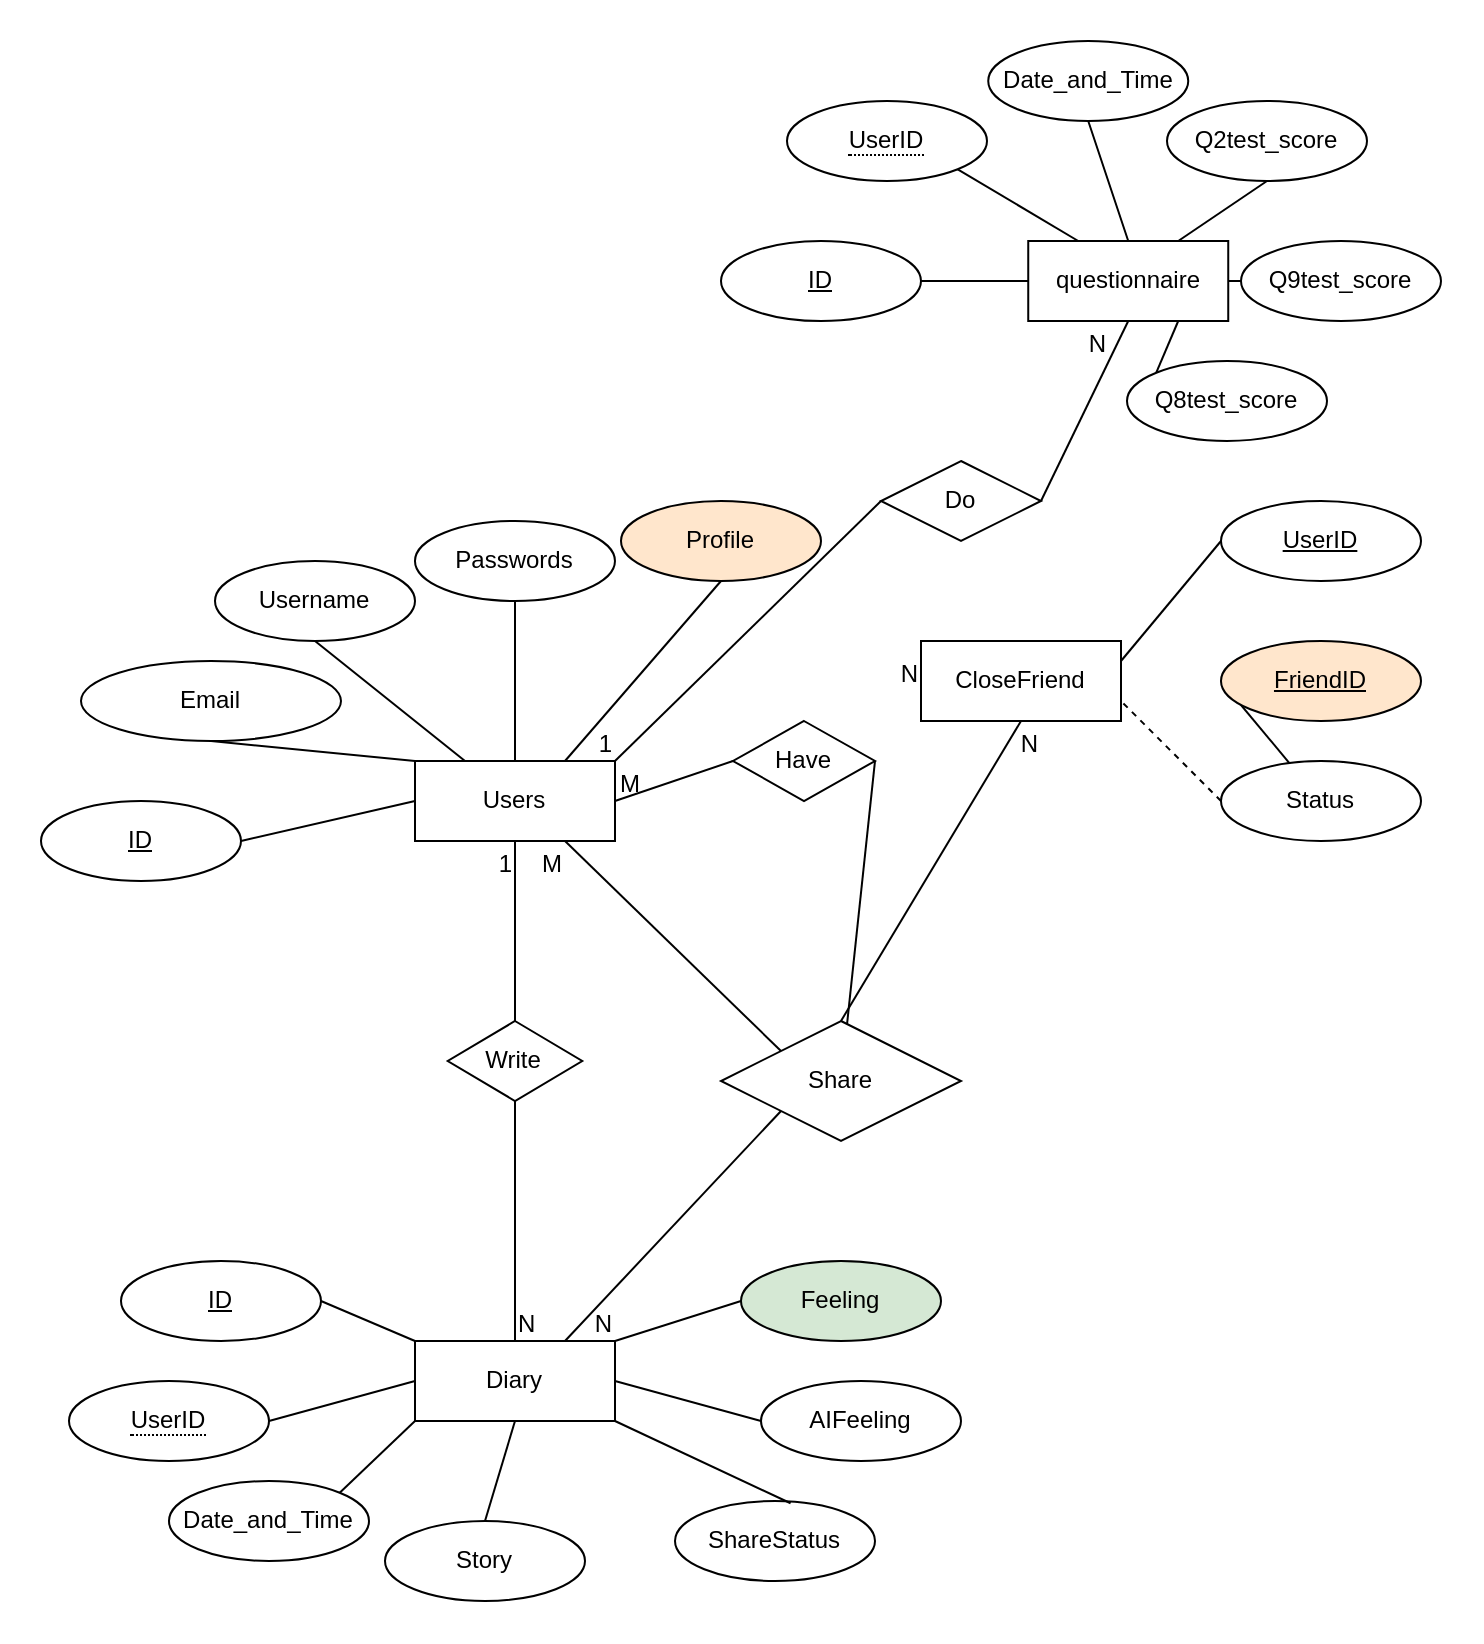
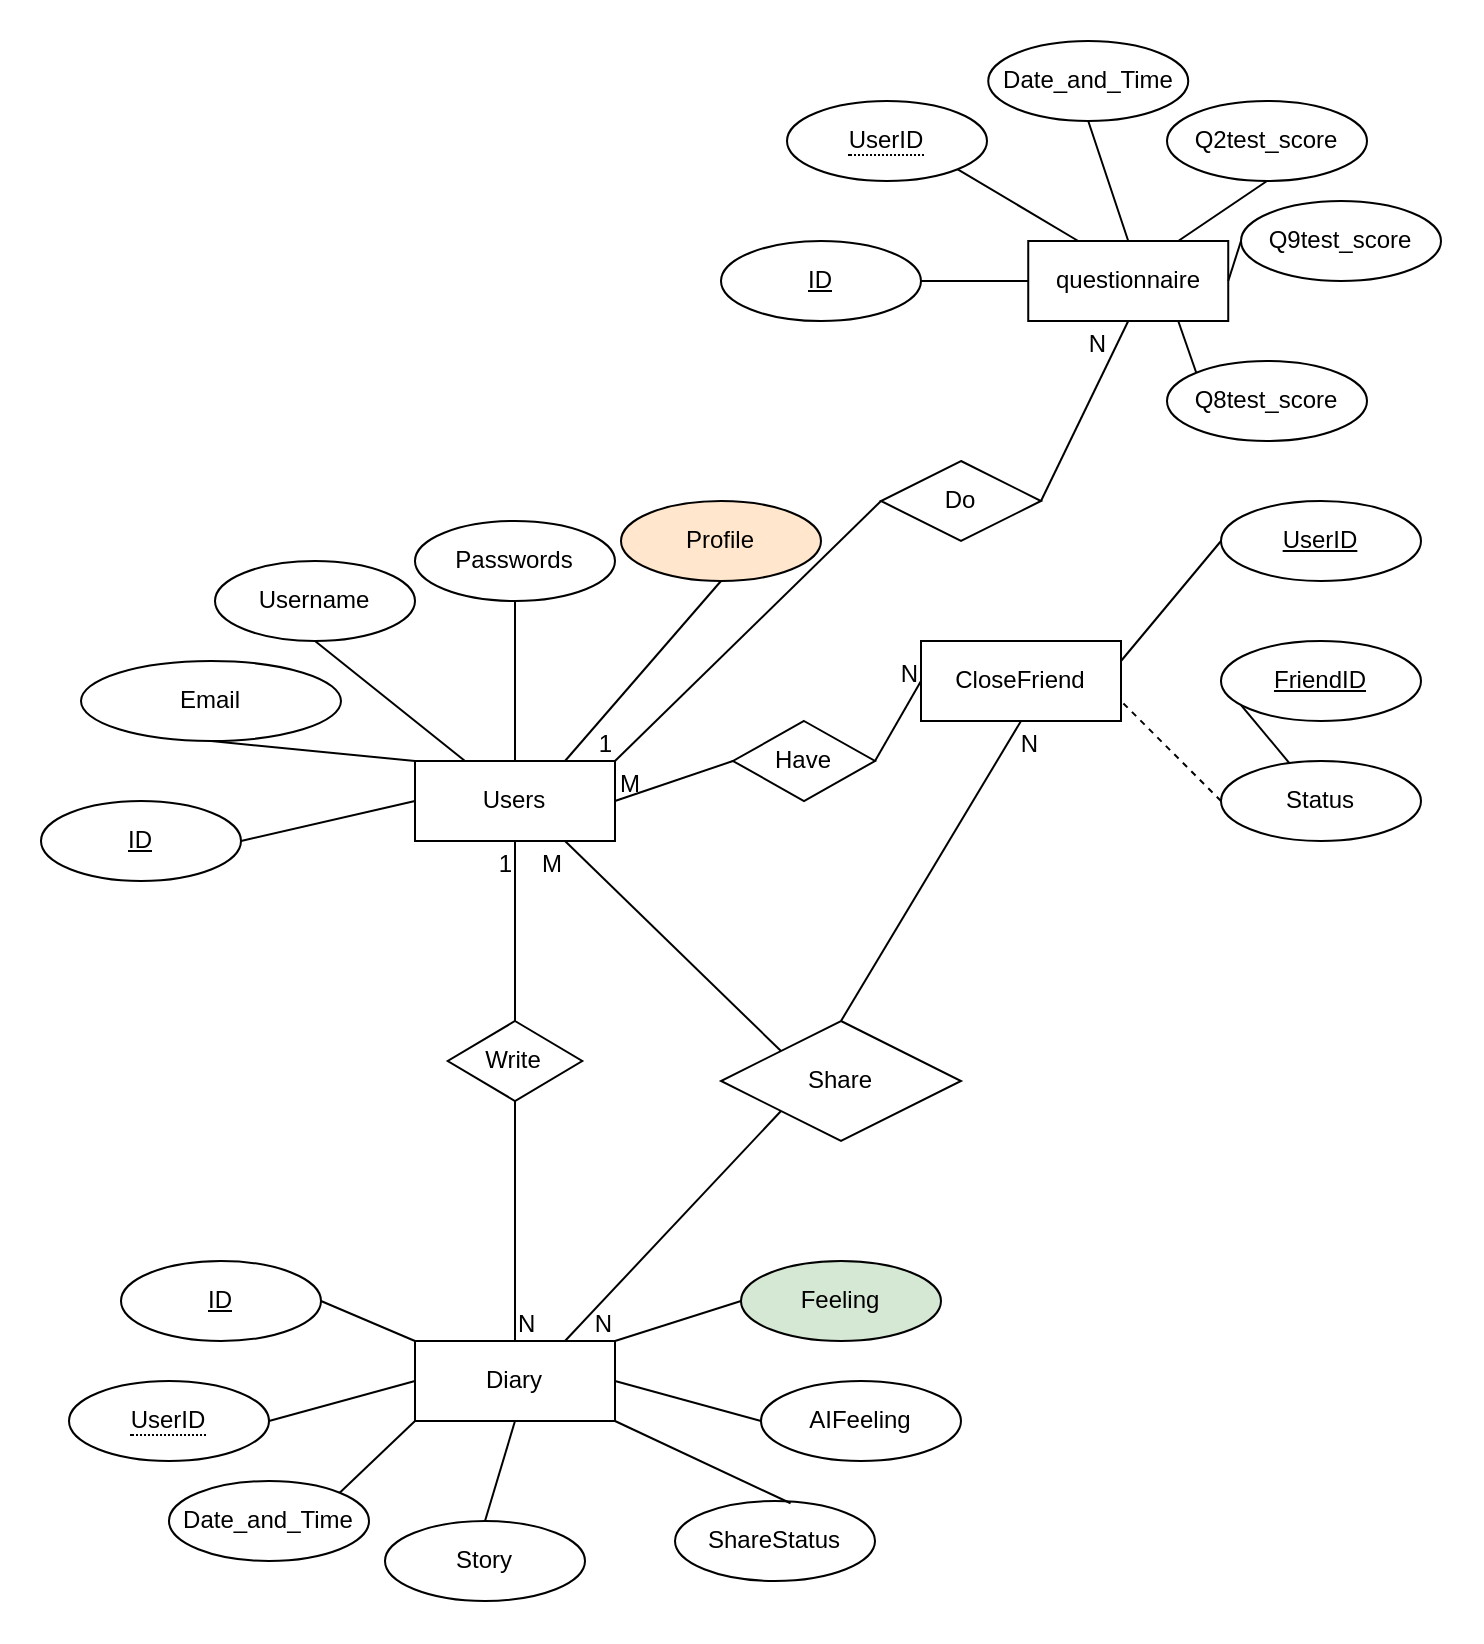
node "Q9test_score": moved (1341, 281) -> (1341, 241)
node "Q8test_score": moved (1227, 401) -> (1267, 401)
node "FriendID": fillcolor #ffe6cc -> #ffffff
edge "Have" -- "Share": now "Have" -- "CloseFriend"
